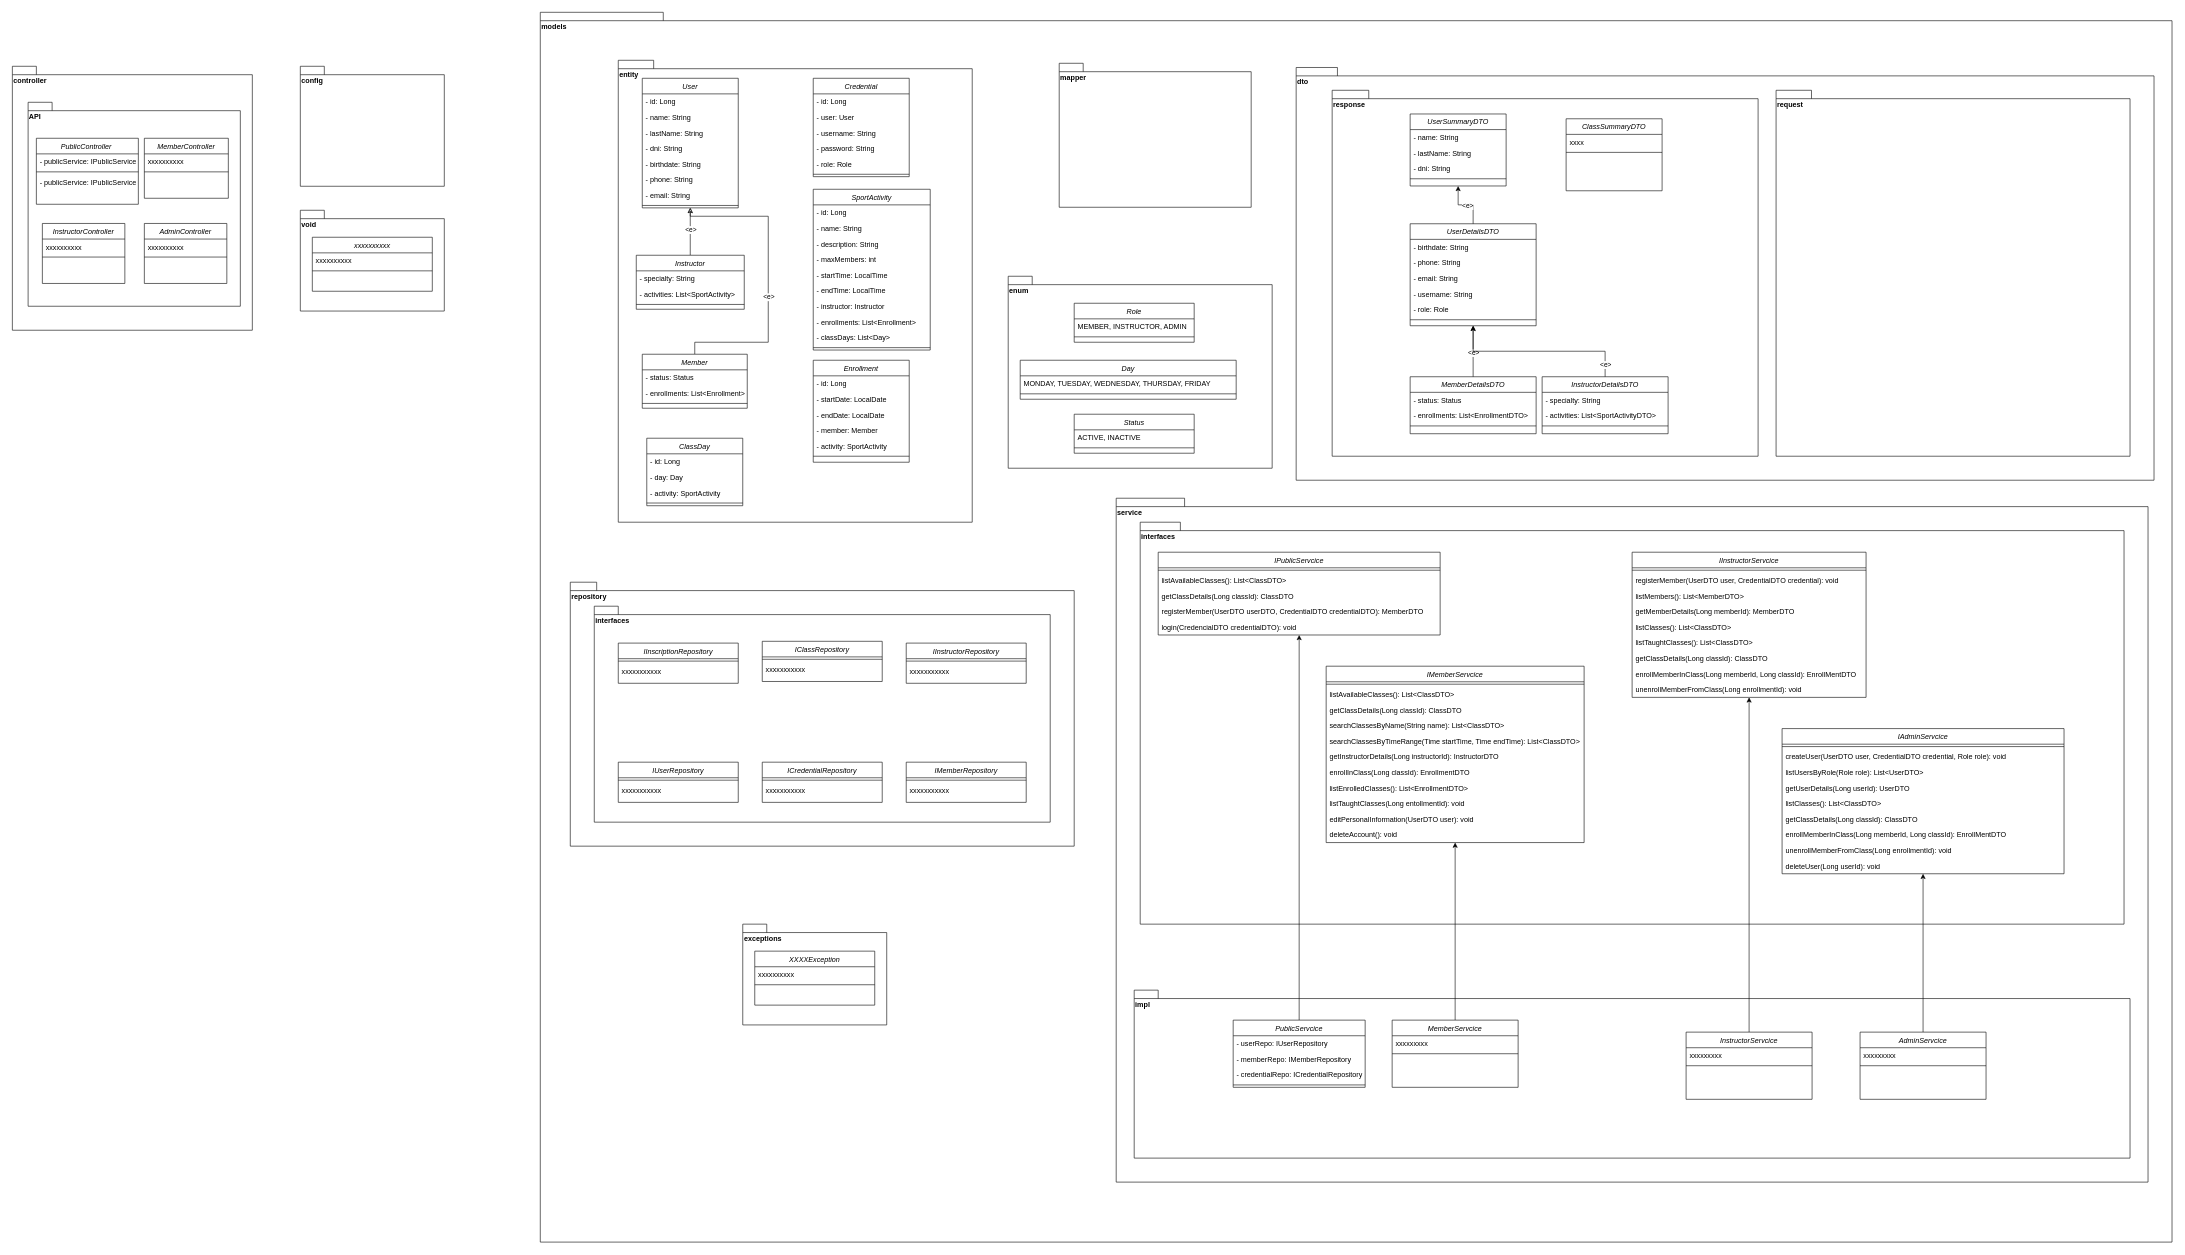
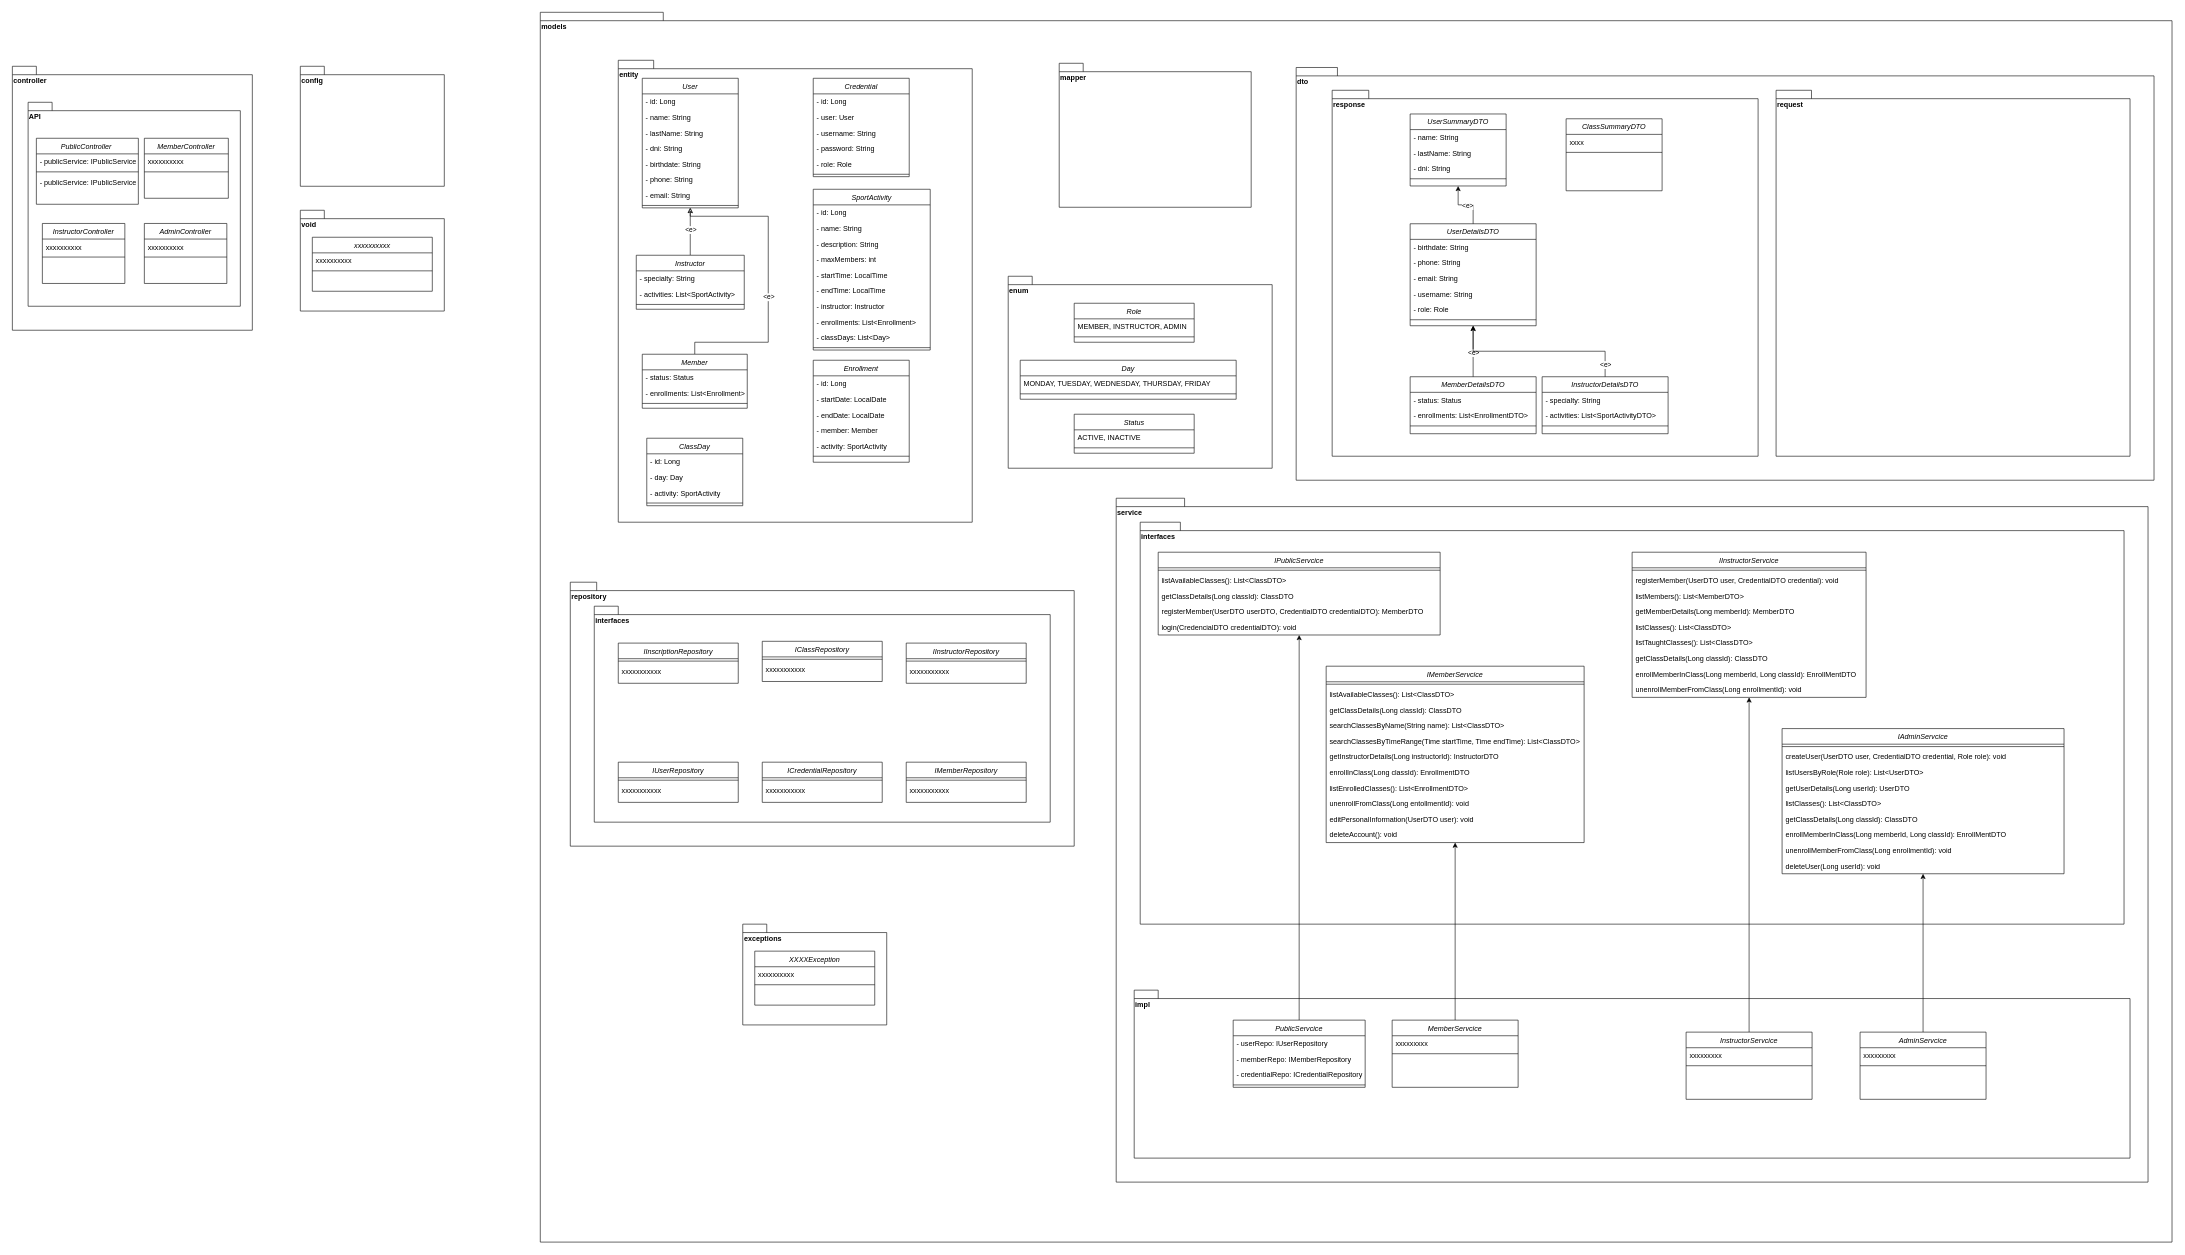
node "listTaughtClasses(Long entollmentId): void": label "listTaughtClasses(Long entollmentId): void" -> "unenrollFromClass(Long entollmentId): void"
